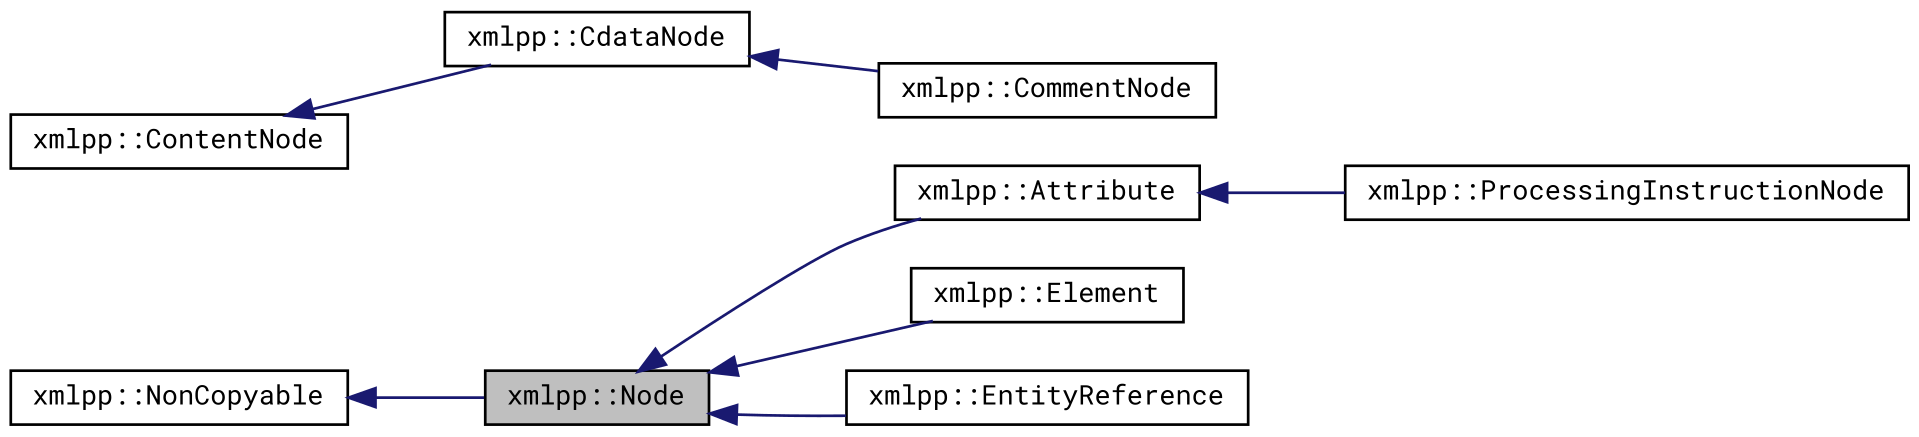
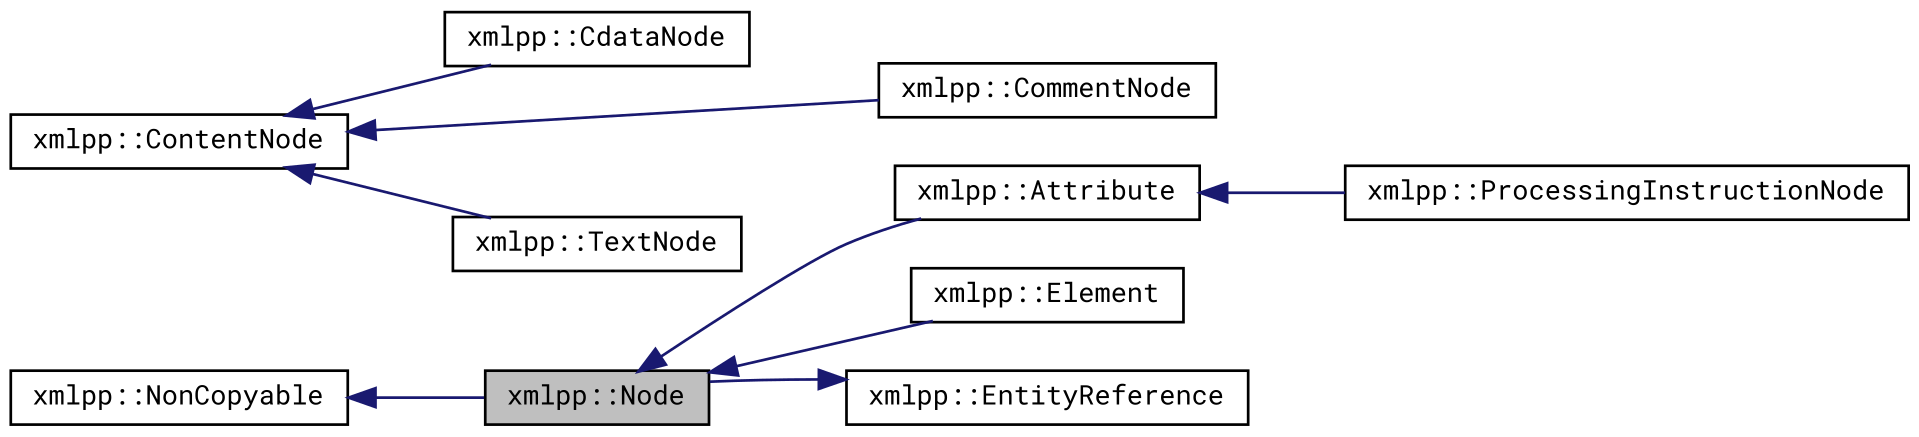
edge "xmlpp::CommentNode" -> "xmlpp::CdataNode": now "xmlpp::CommentNode" -> "xmlpp::ContentNode"
node "xmlpp::TextNode": added
edge "xmlpp::EntityReference" -> "xmlpp::Node": reversed
